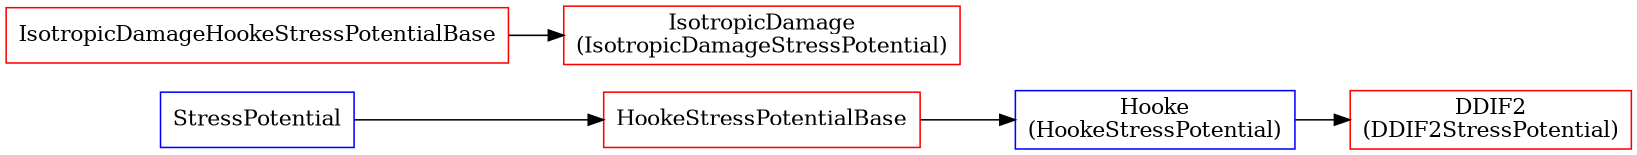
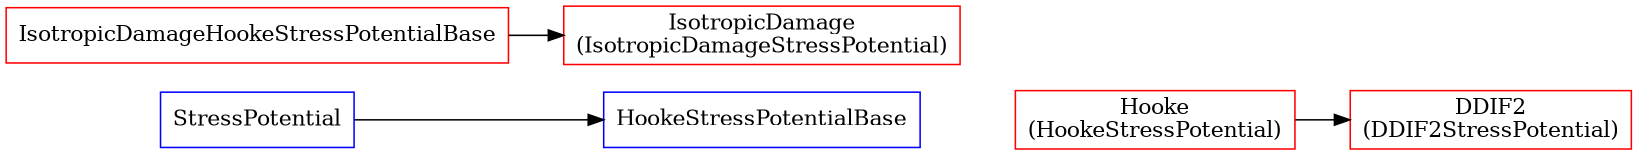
node "HookeStressPotentialBase": color red -> blue
edge "HookeStressPotentialBase" -> "Hooke (HookeStressPotential)": removed
node "Hooke (HookeStressPotential)": color blue -> red
